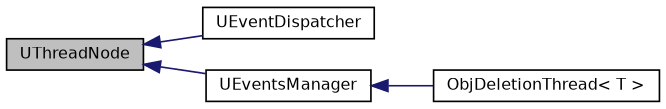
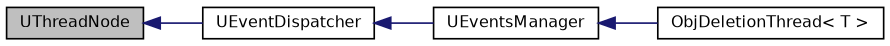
edge "UEventsManager" -> "UThreadNode": now "UEventsManager" -> "UEventDispatcher"
